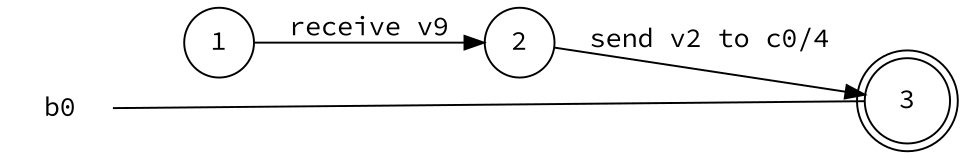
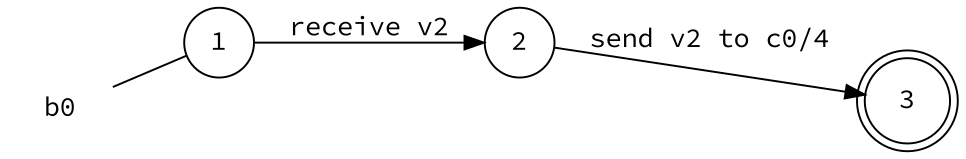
edge "1" -> "2": label "receive v9" -> "receive v2"
edge "3" -- "b0": now "1" -- "b0"
